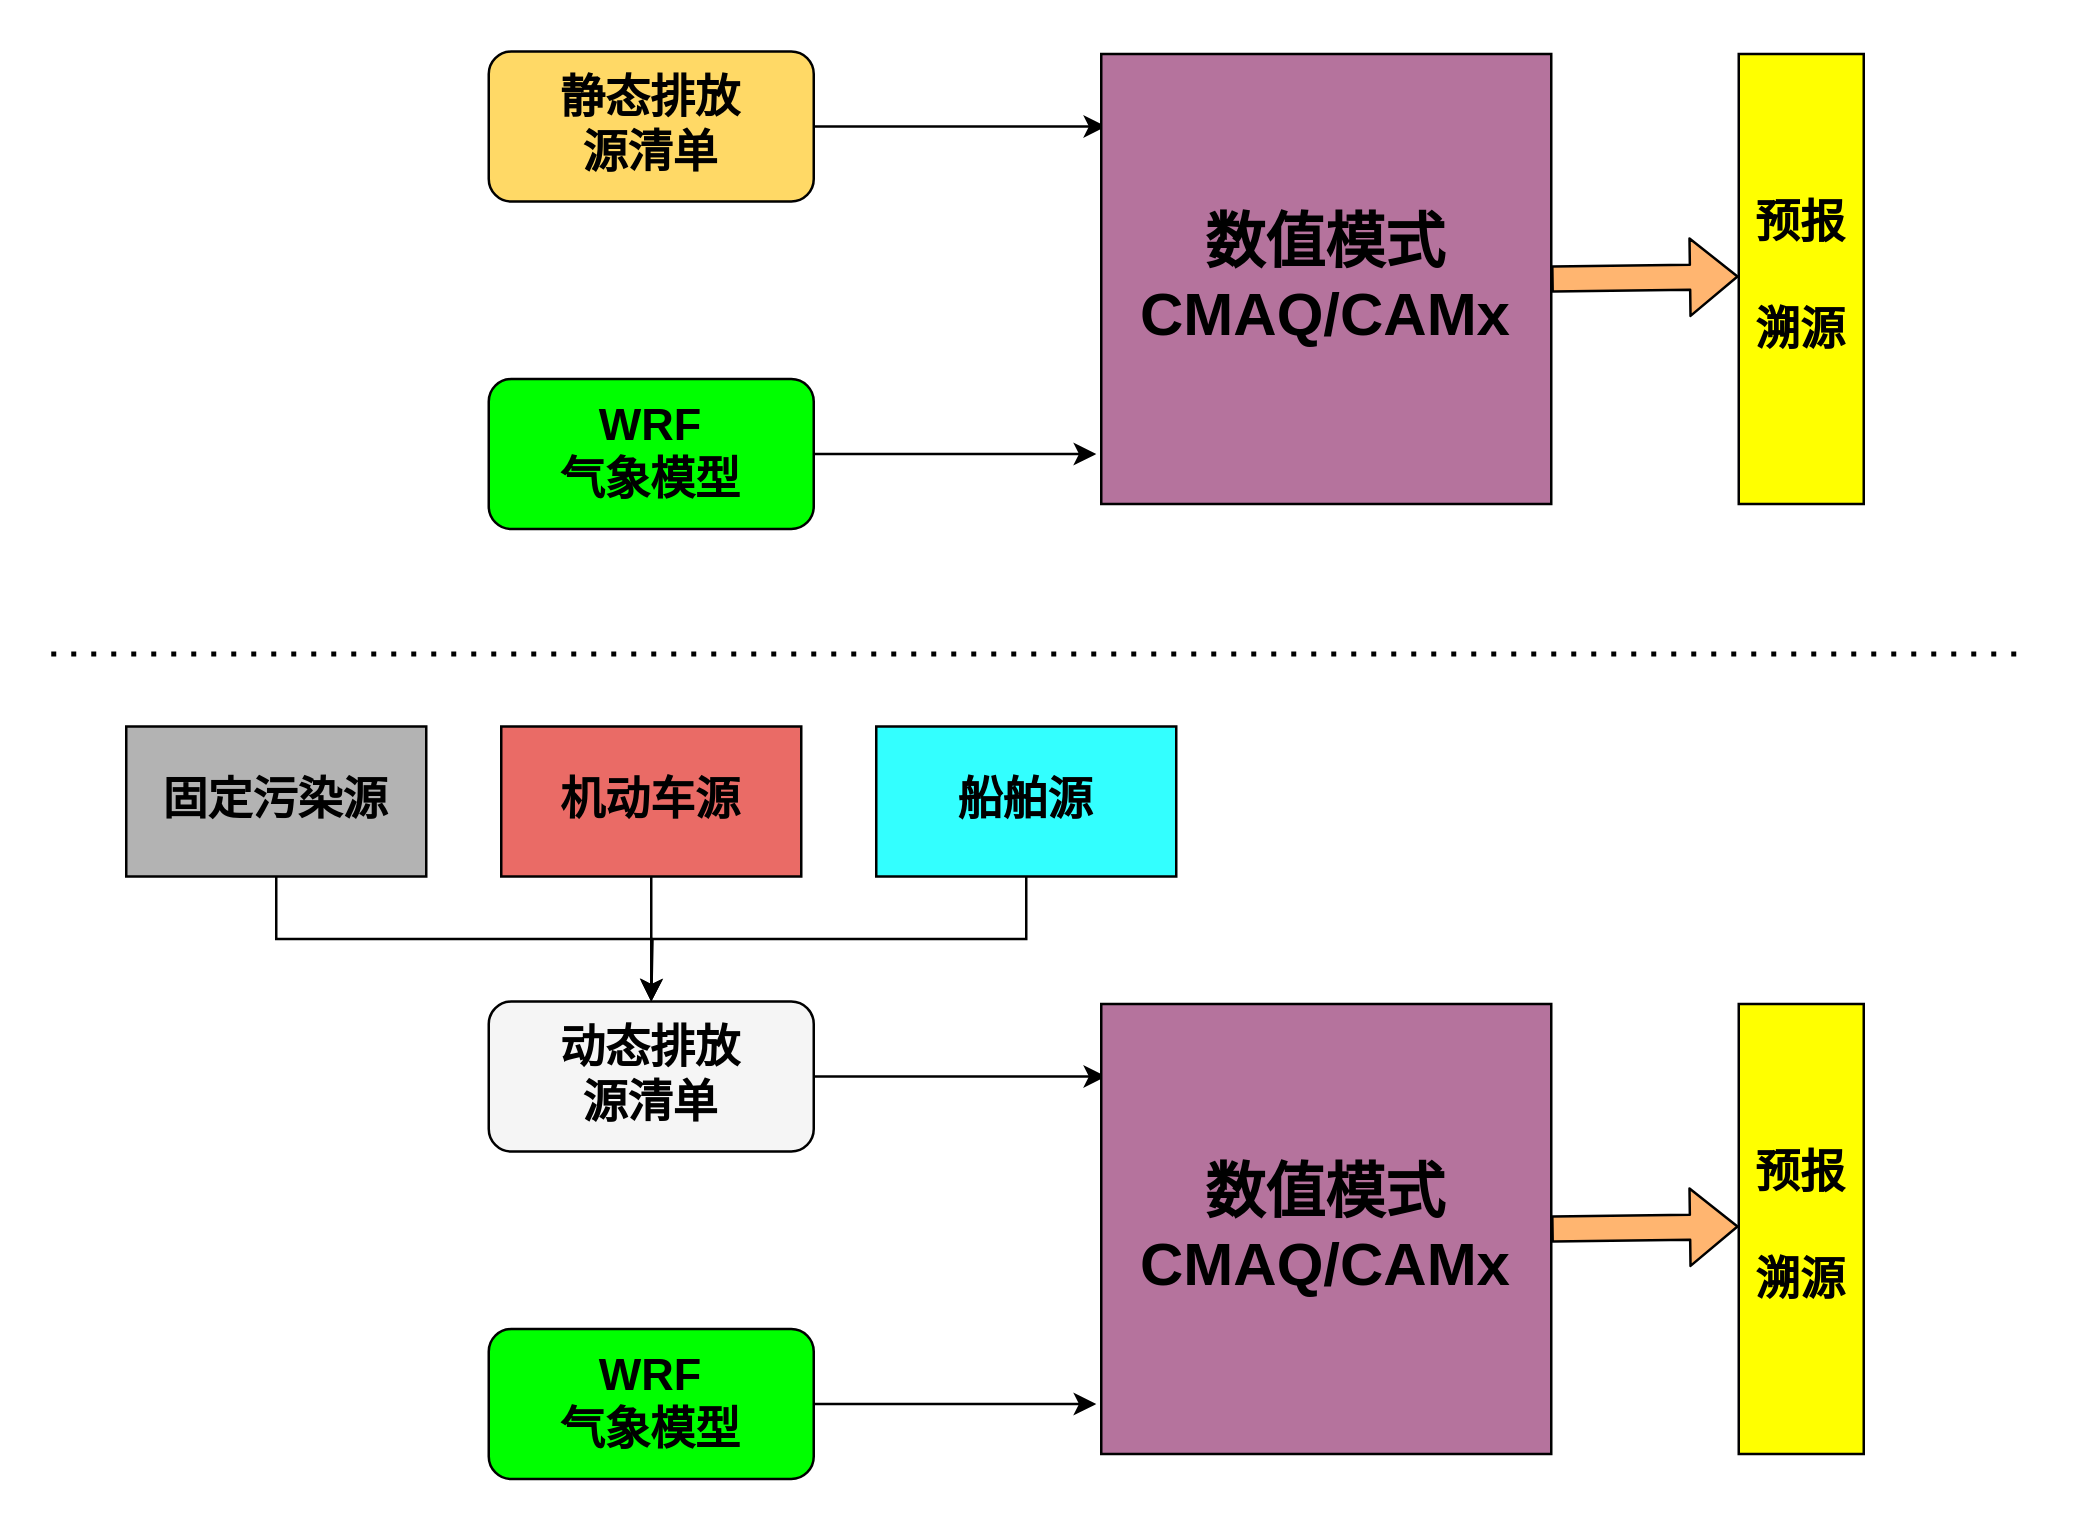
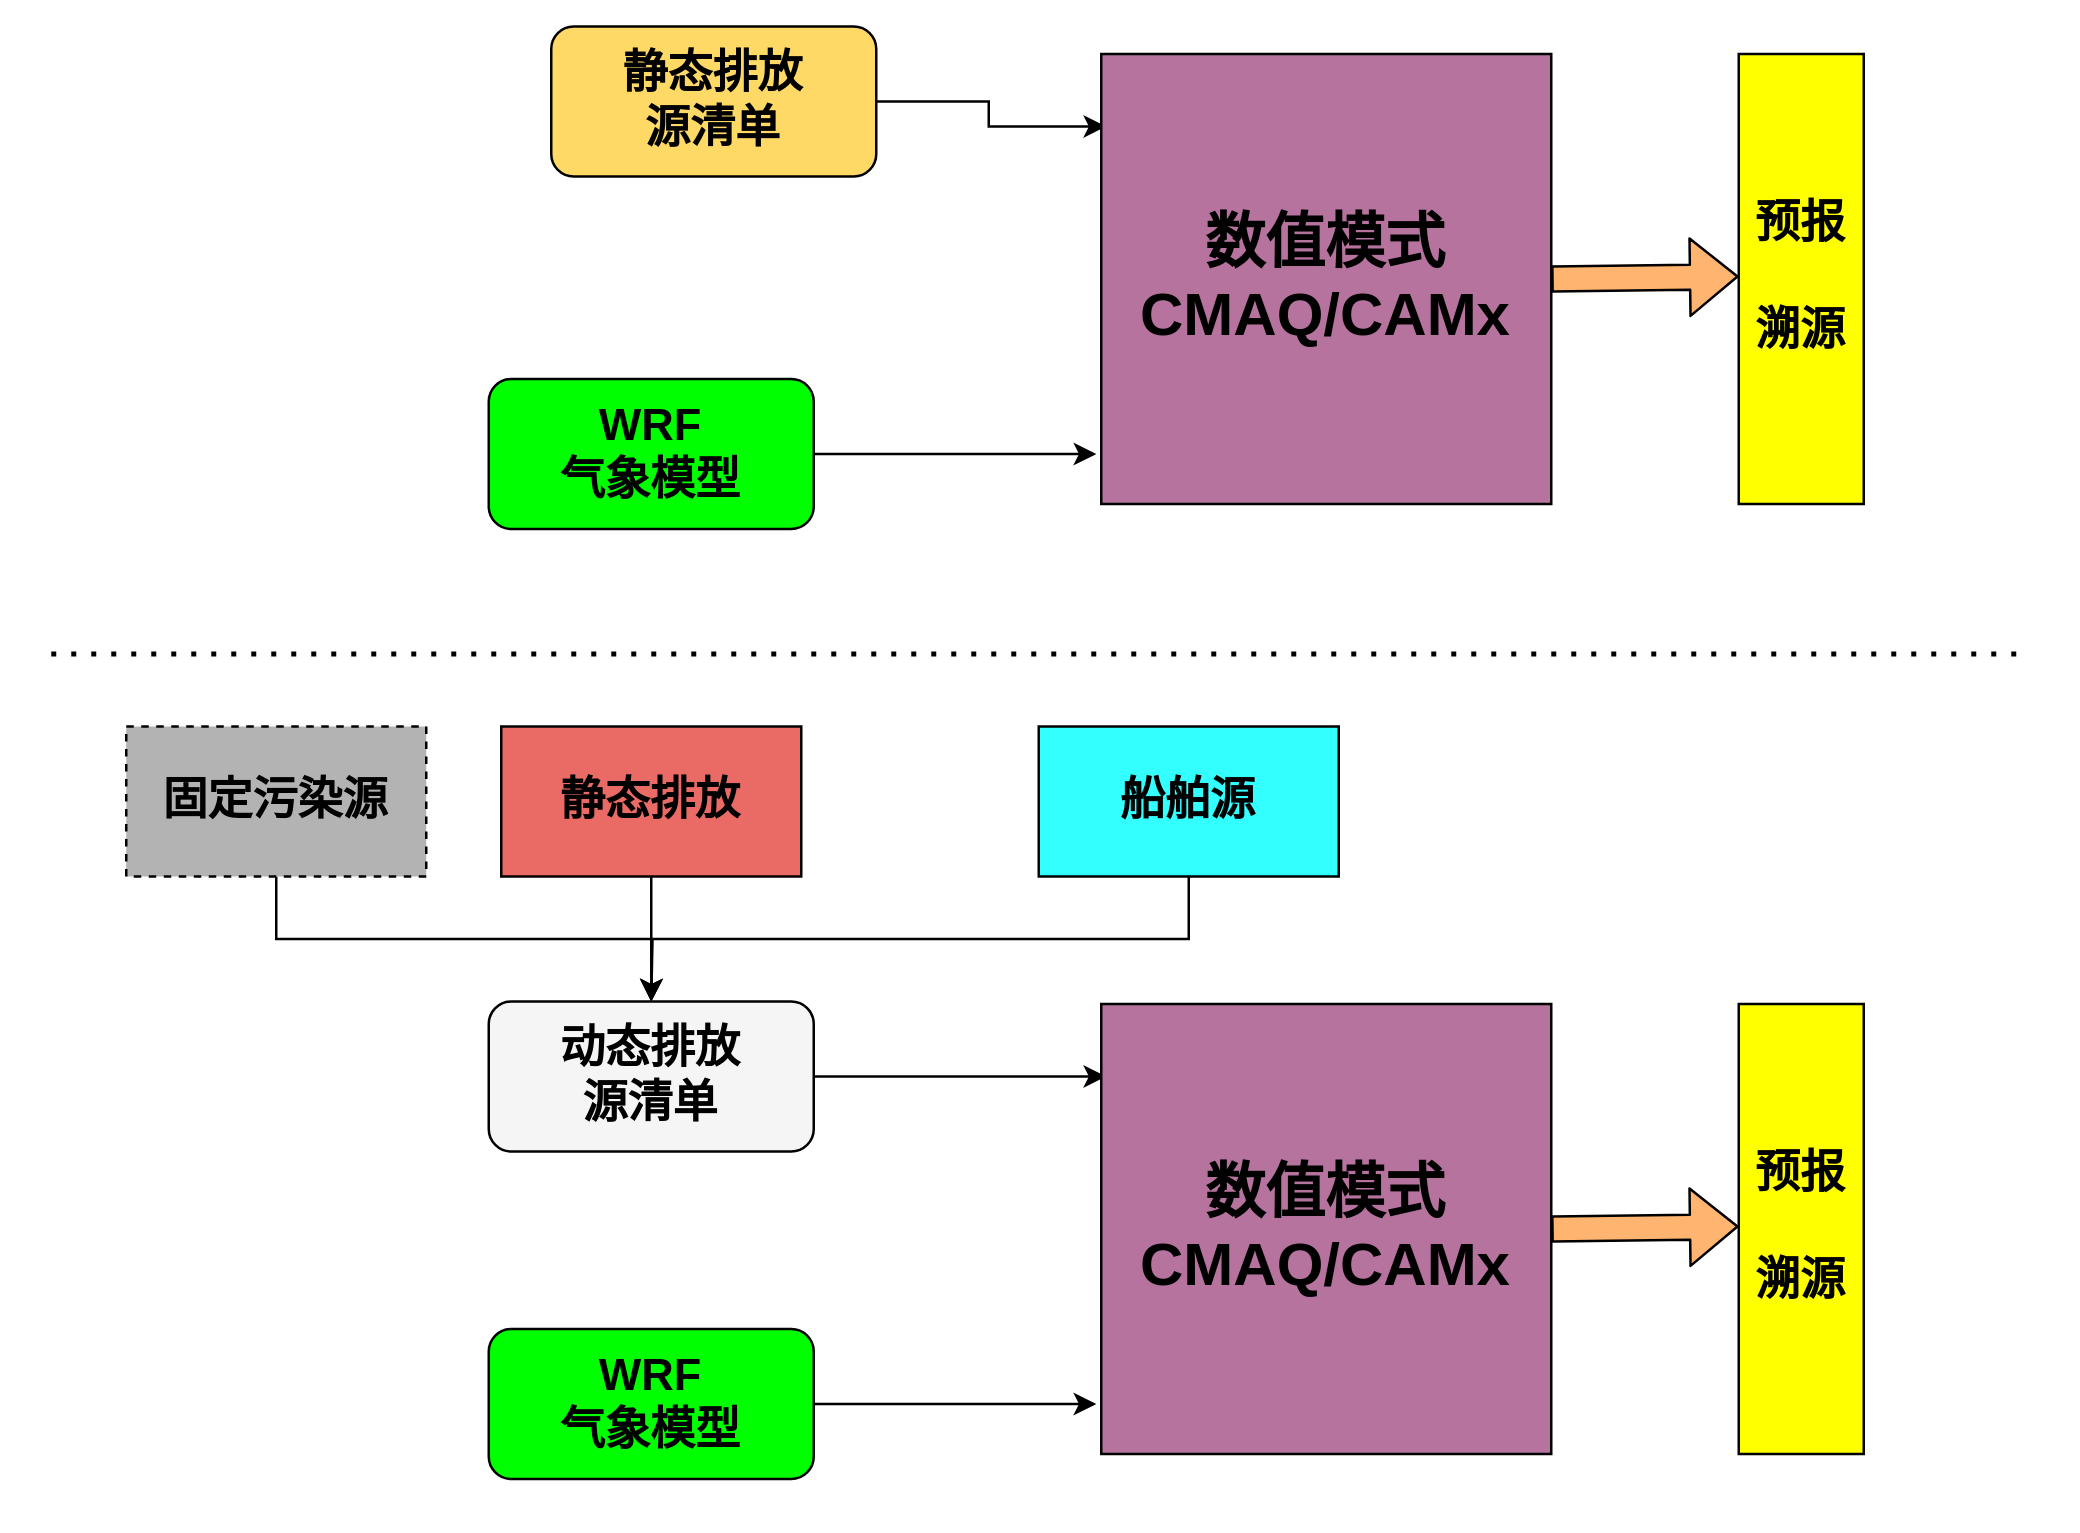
node "静态排放 源清单": moved (651, 126) -> (714, 101)
node "固定污染源": style solid -> dashed
node "机动车源": label "机动车源" -> "静态排放"
node "船舶源": moved (1026, 801) -> (1189, 801)
edge "固定污染源" -> "动态排放 源清单": arrowhead open -> classic
